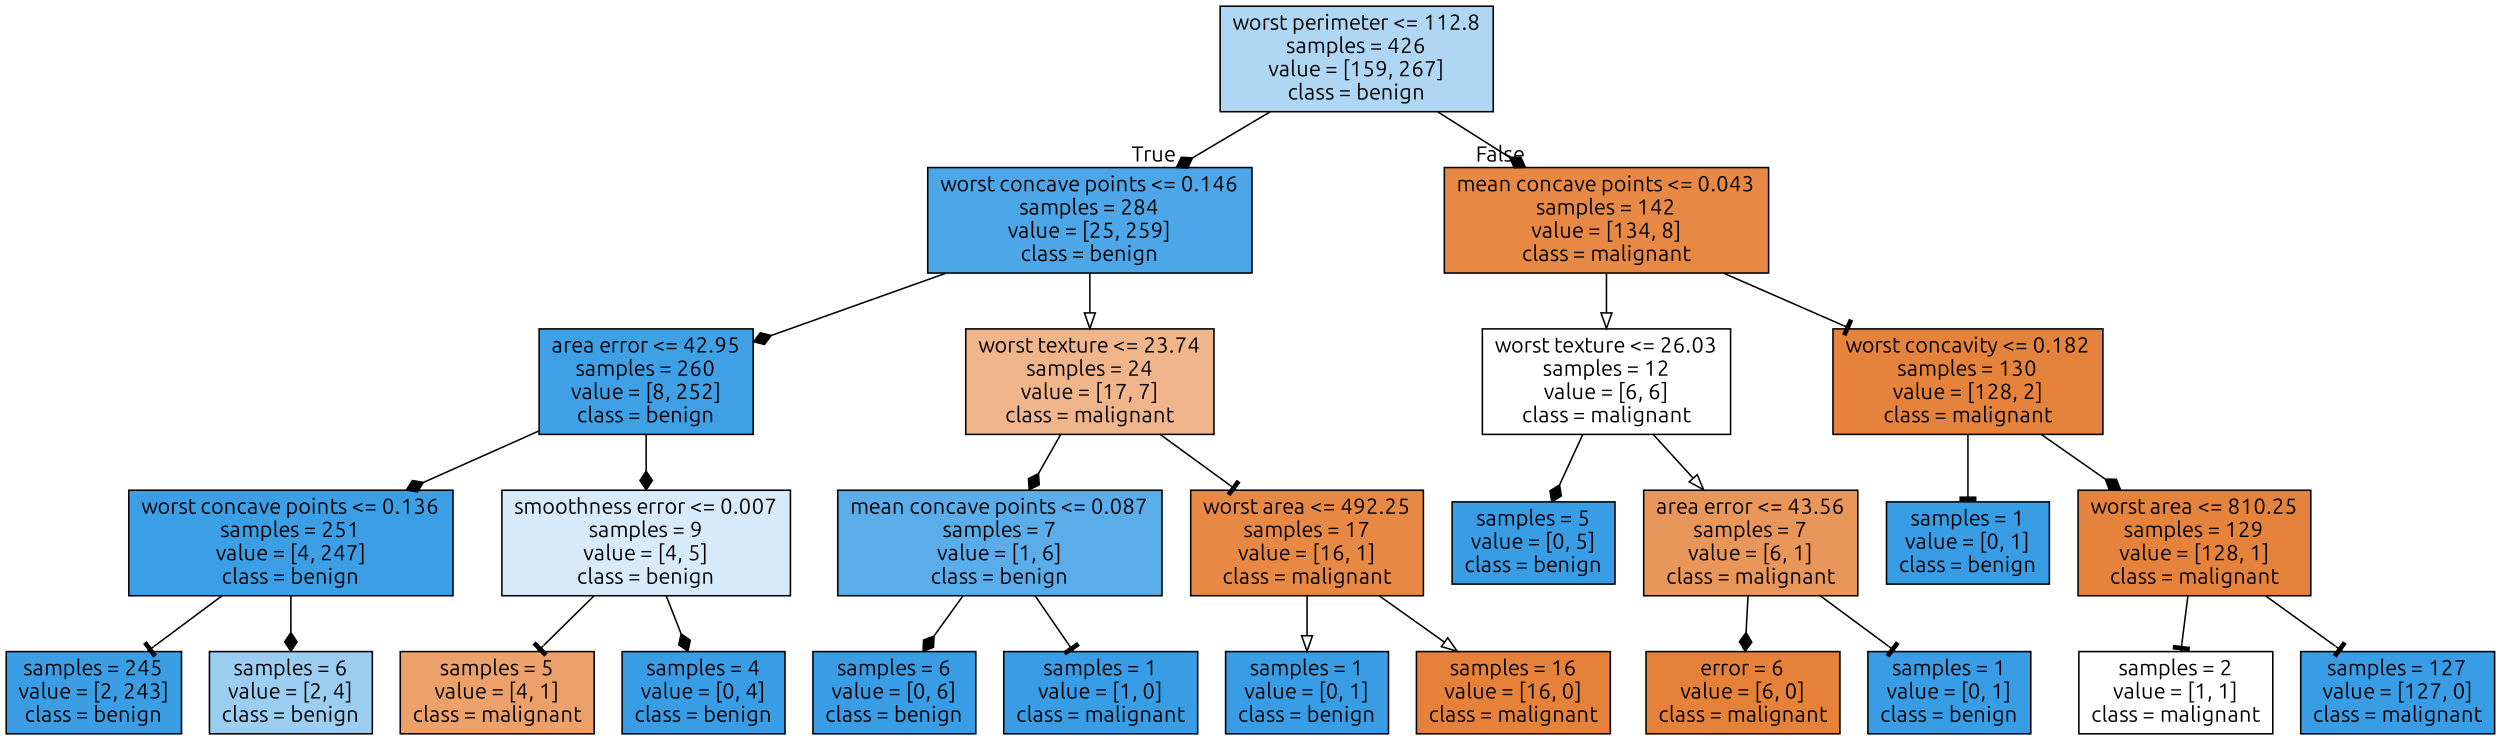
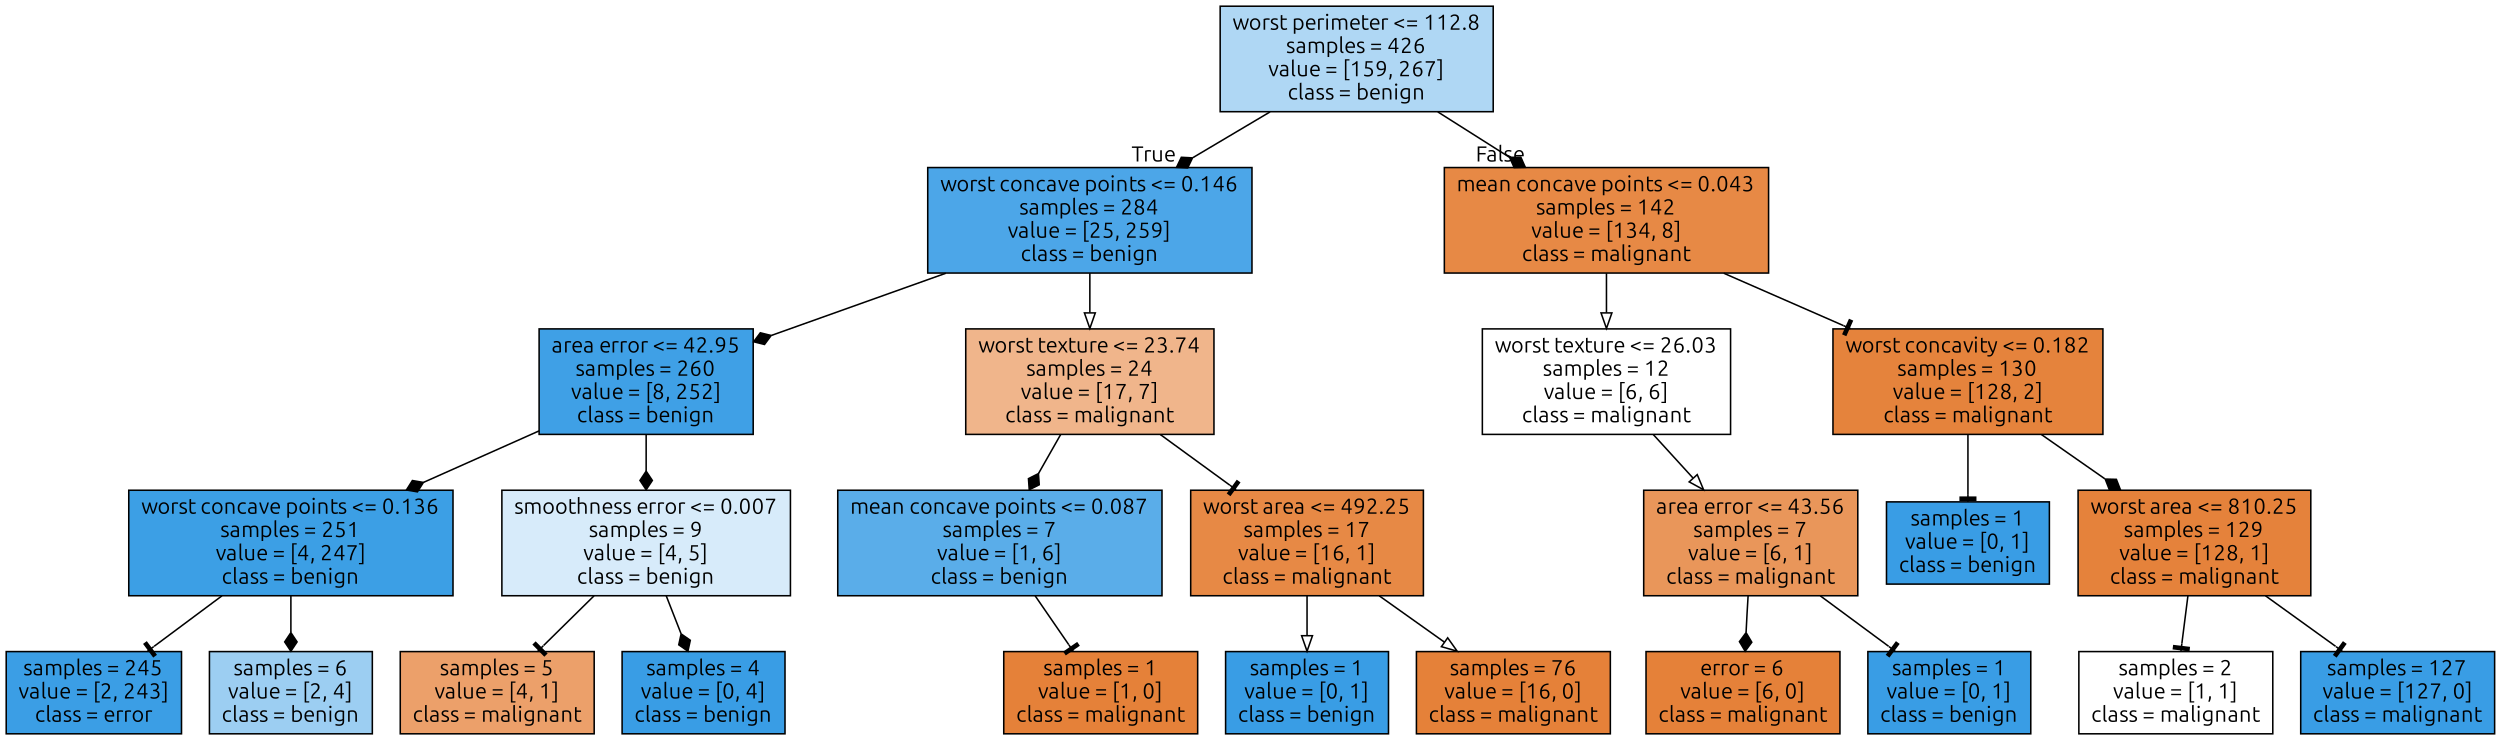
node "samples = 5 value = [0, 5] class = benign": removed
node "samples = 245 value = [2, 243] class = benign": label "samples = 245 value = [2, 243] class = benign" -> "samples = 245 value = [2, 243] class = error"
node "samples = 6 value = [0, 6] class = benign": removed
node "samples = 1 value = [1, 0] class = malignant": fillcolor #399de5 -> #e58139
node "samples = 16 value = [16, 0] class = malignant": label "samples = 16 value = [16, 0] class = malignant" -> "samples = 76 value = [16, 0] class = malignant"
